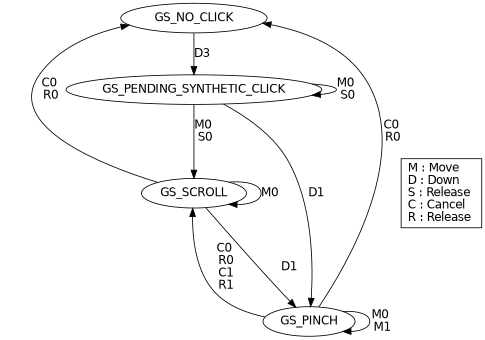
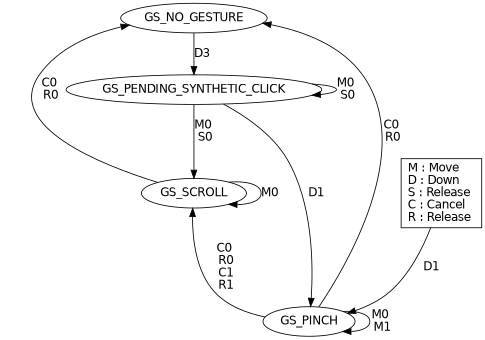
node "GS_NO_CLICK": label "GS_NO_CLICK" -> "GS_NO_GESTURE"
edge "GS_SCROLL" -> "GS_PINCH": now "M : Move" -> "GS_PINCH"
